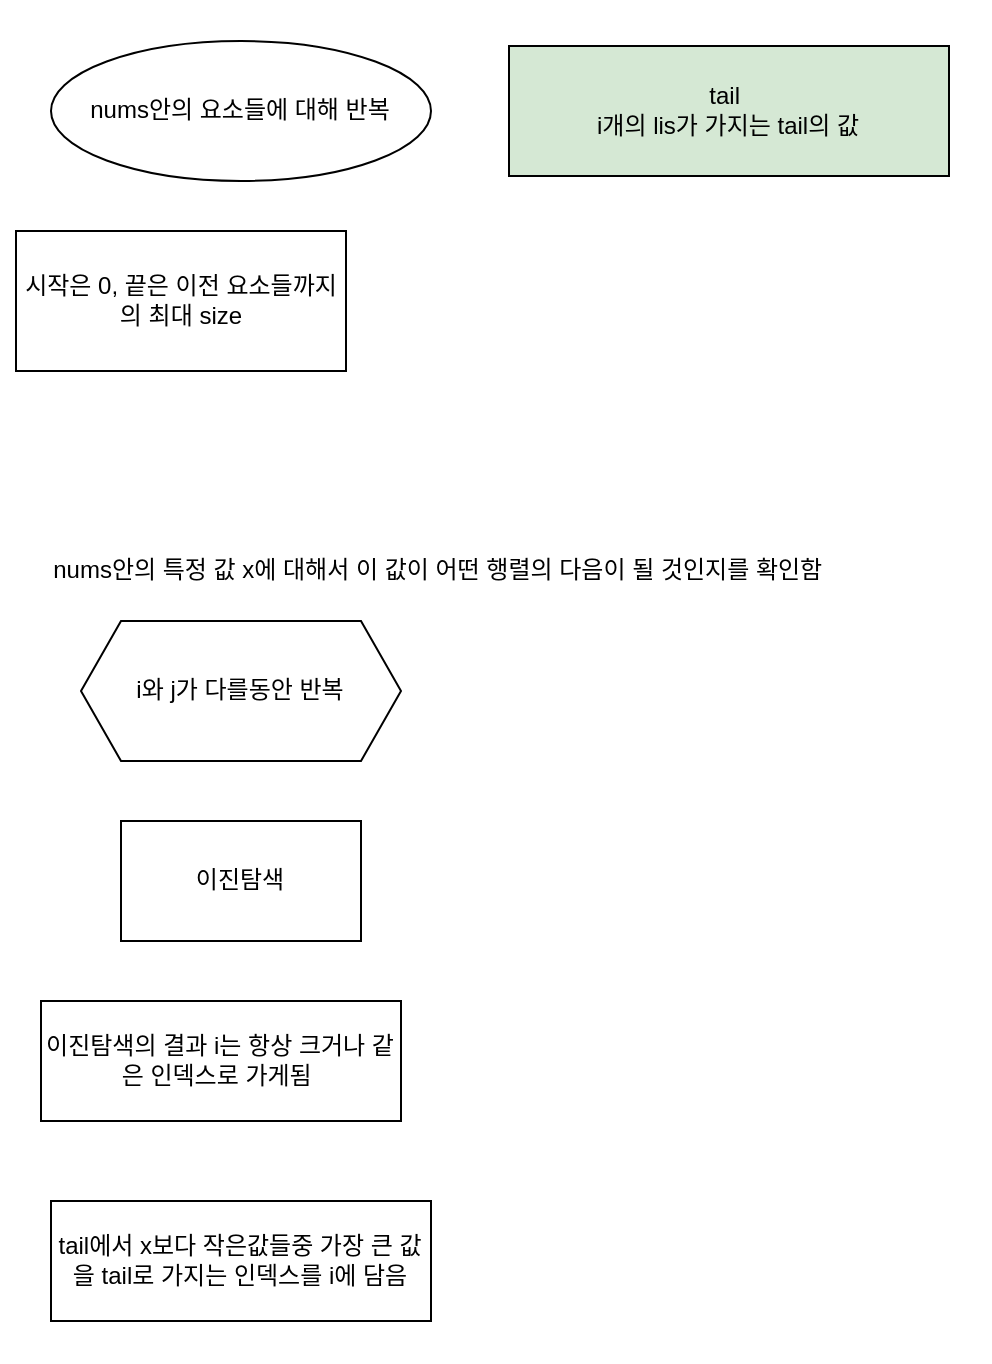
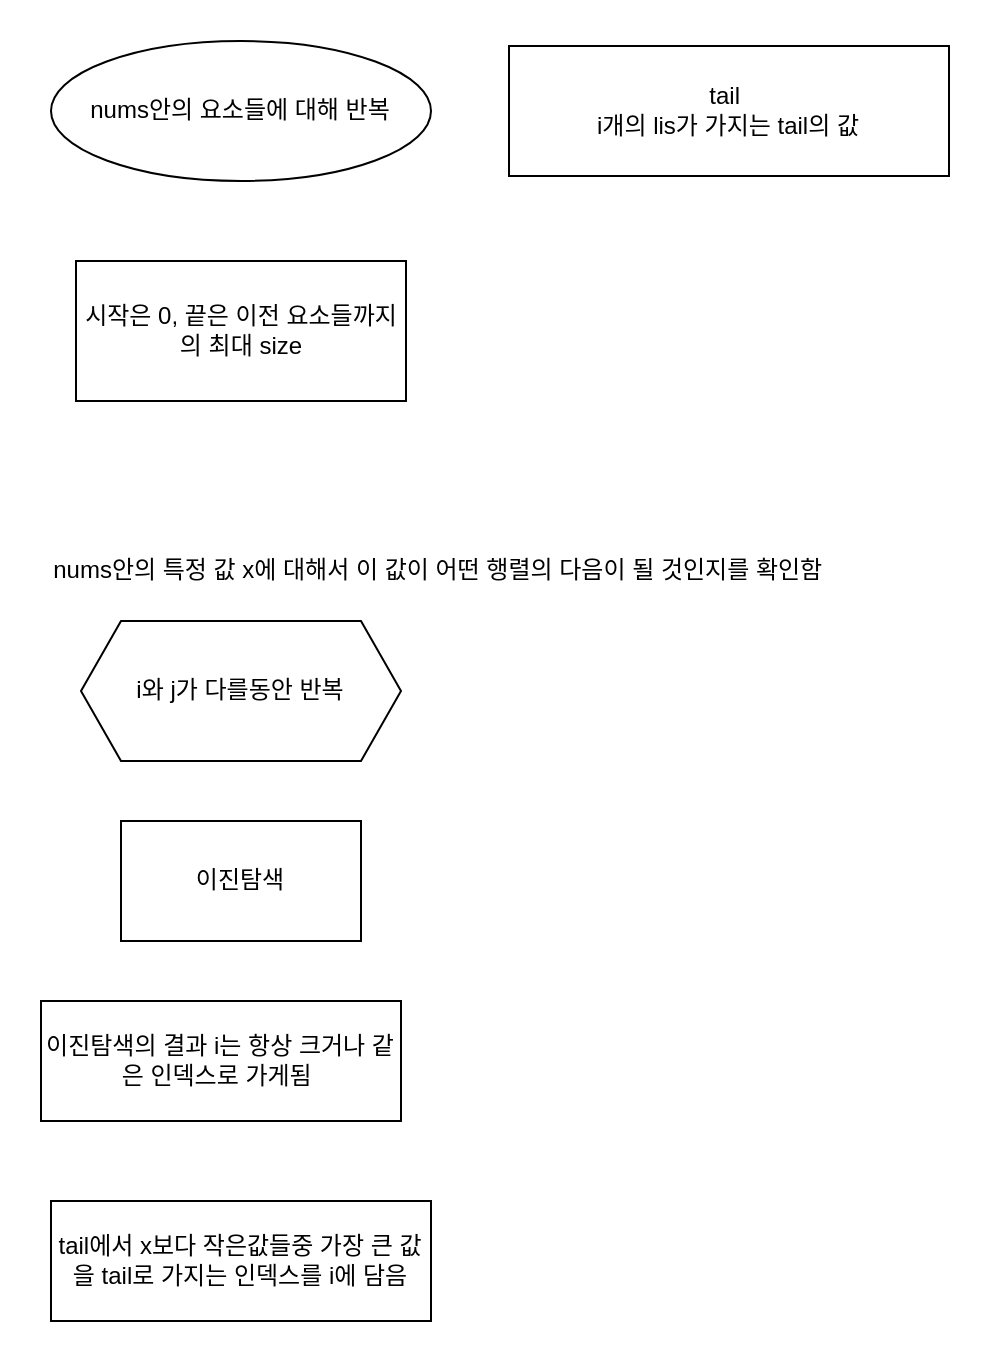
node "tail i개의 lis가 가지는 tail의 값": fillcolor #d5e8d4 -> #ffffff
node "시작은 0, 끝은 이전 요소들까지의 최대 size": moved (181, 301) -> (241, 331)
